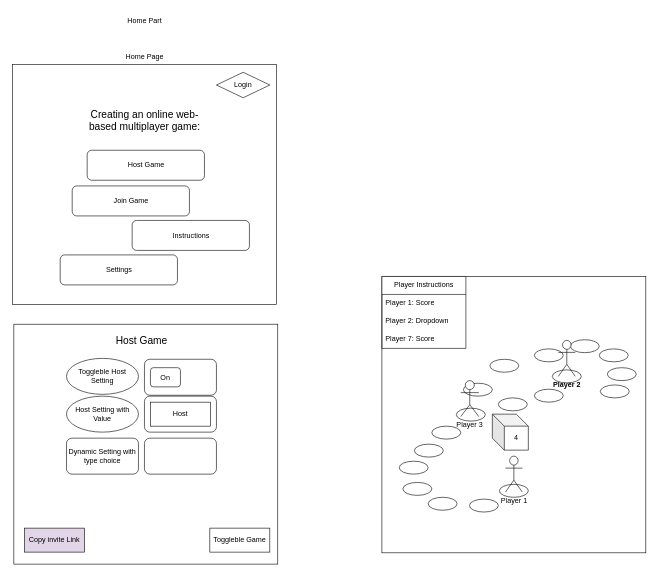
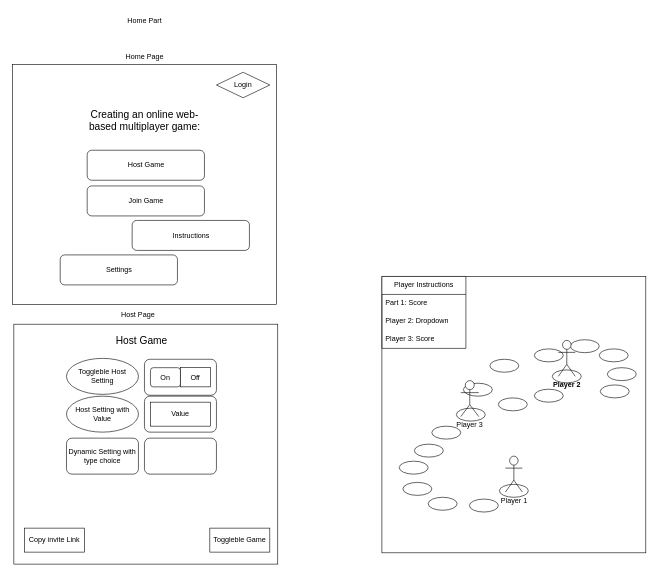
node "Join Game": moved (131, 201) -> (146, 201)
node "Player 1: Score": label "Player 1: Score" -> "Part 1: Score"
node "Host Page": added
node "Player 7: Score": label "Player 7: Score" -> "Player 3: Score"
node "Off": added
node "Host": label "Host" -> "Value"
node "4": removed
node "Copy invite Link": fillcolor #e1d5e7 -> #ffffff
